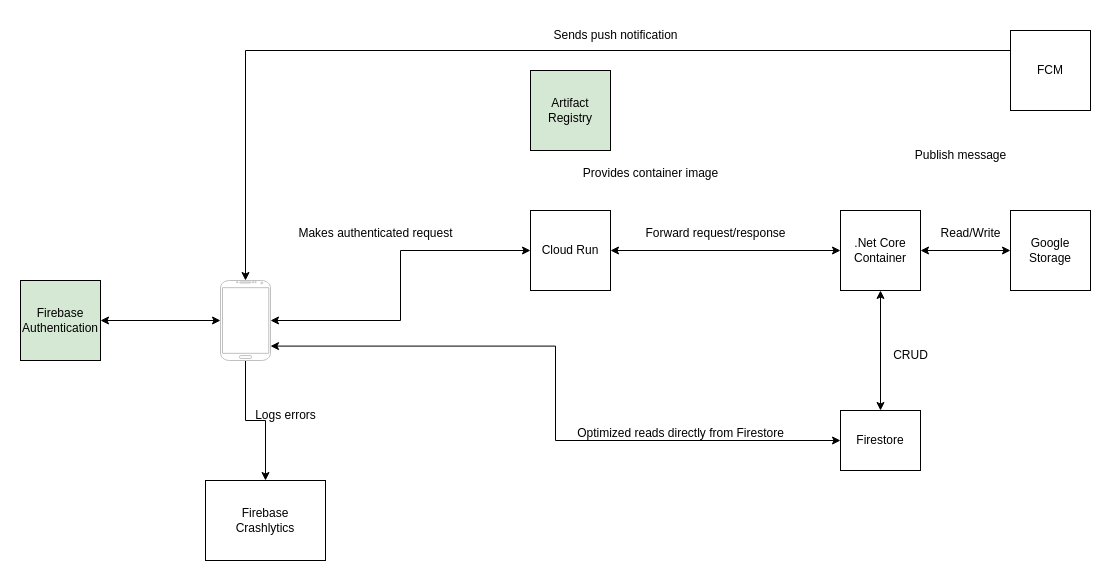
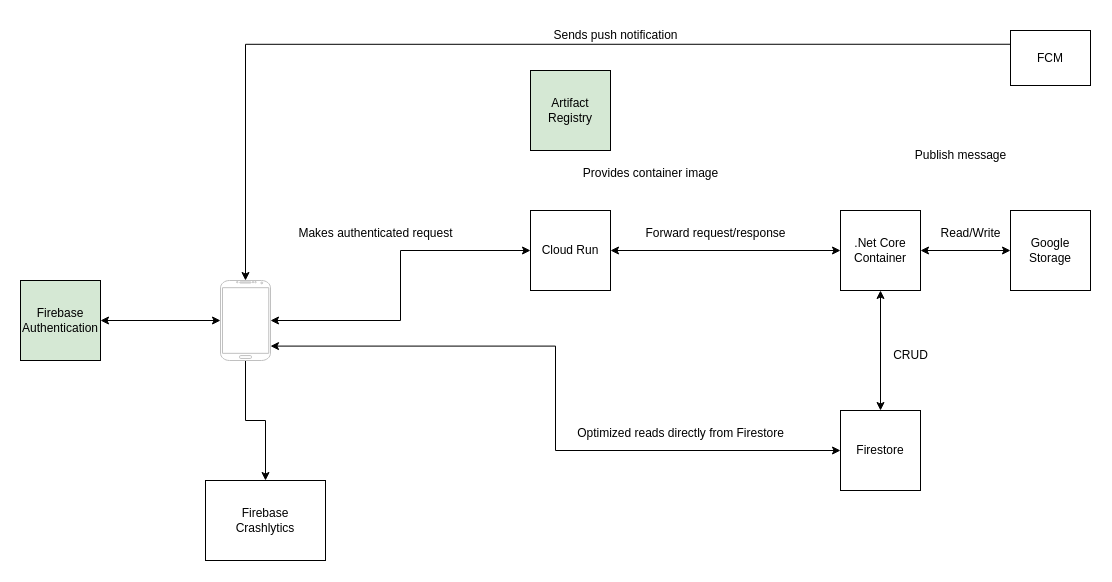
node "FCM": size 80x80 -> 80x55
node "Logs errors": removed
node "Firestore": size 80x60 -> 80x80
